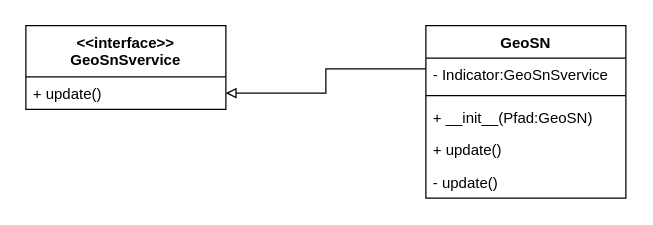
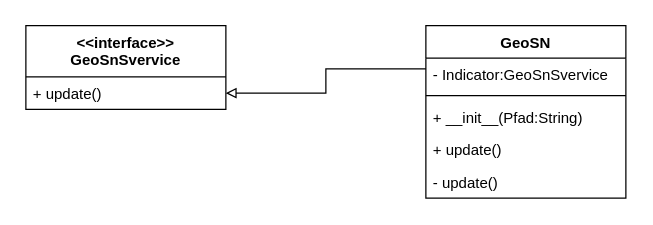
node "+ __init__(Pfad:GeoSN)": label "+ __init__(Pfad:GeoSN)" -> "+ __init__(Pfad:String)"
